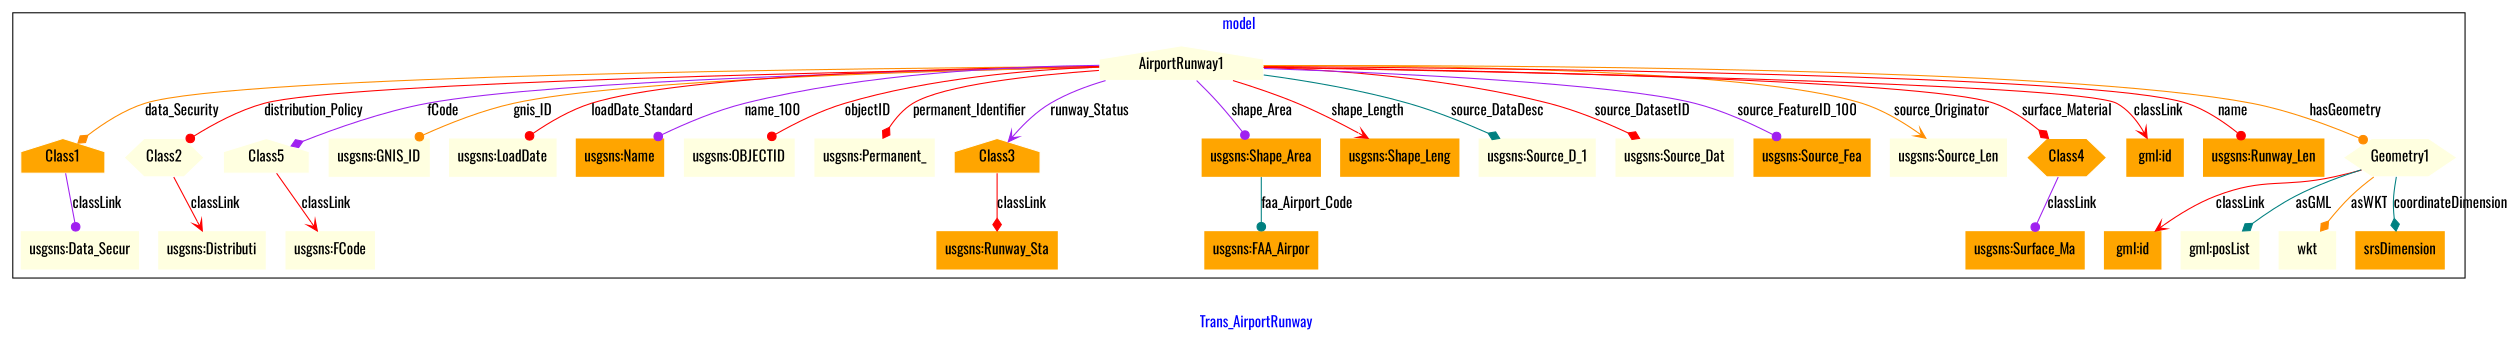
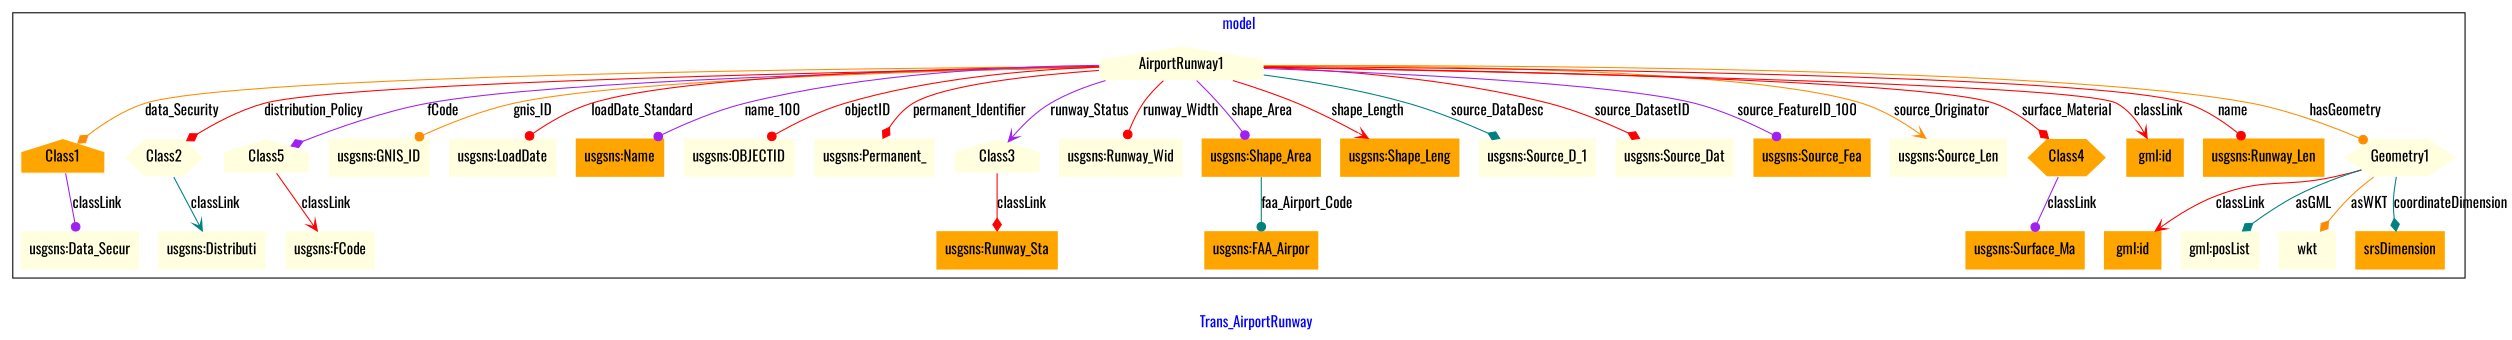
edge "AirportRunway1" -> "Class2": arrowhead dot -> diamond
node "Class3": fillcolor orange -> lightyellow
node "usgsns:Runway_Wid": added
edge "Class2" -> "usgsns:Distributi": color red -> teal
